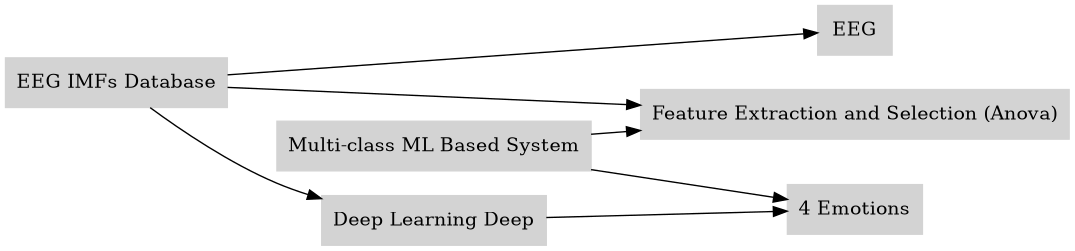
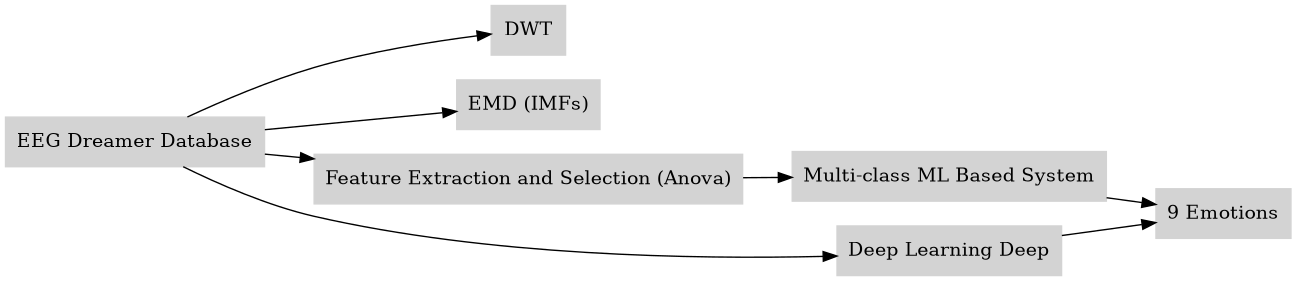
node "EEG": label "EEG" -> "DWT"
node "EEG IMFs Database": label "EEG IMFs Database" -> "EEG Dreamer Database"
node "EMD (IMFs)": added
edge "Multi-class ML Based System" -> "Feature Extraction and Selection (Anova)": reversed
node "4 Emotions": label "4 Emotions" -> "9 Emotions"
